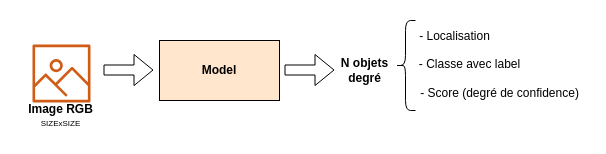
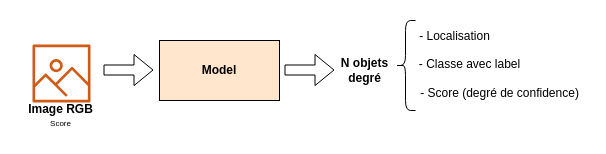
node "SIZExSIZE": label "SIZExSIZE" -> "Score"
